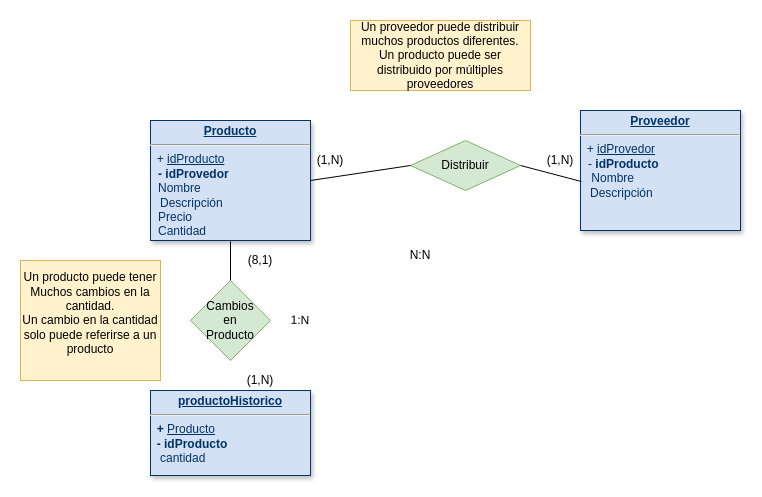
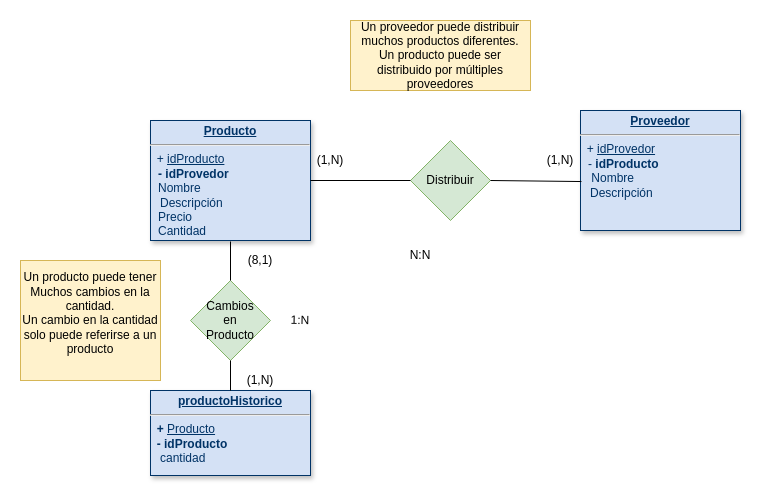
node "Distribuir": size 110x50 -> 80x80
edge "Cambios en Producto" -- "productoHistorico + Producto - idProducto cantidad": added
